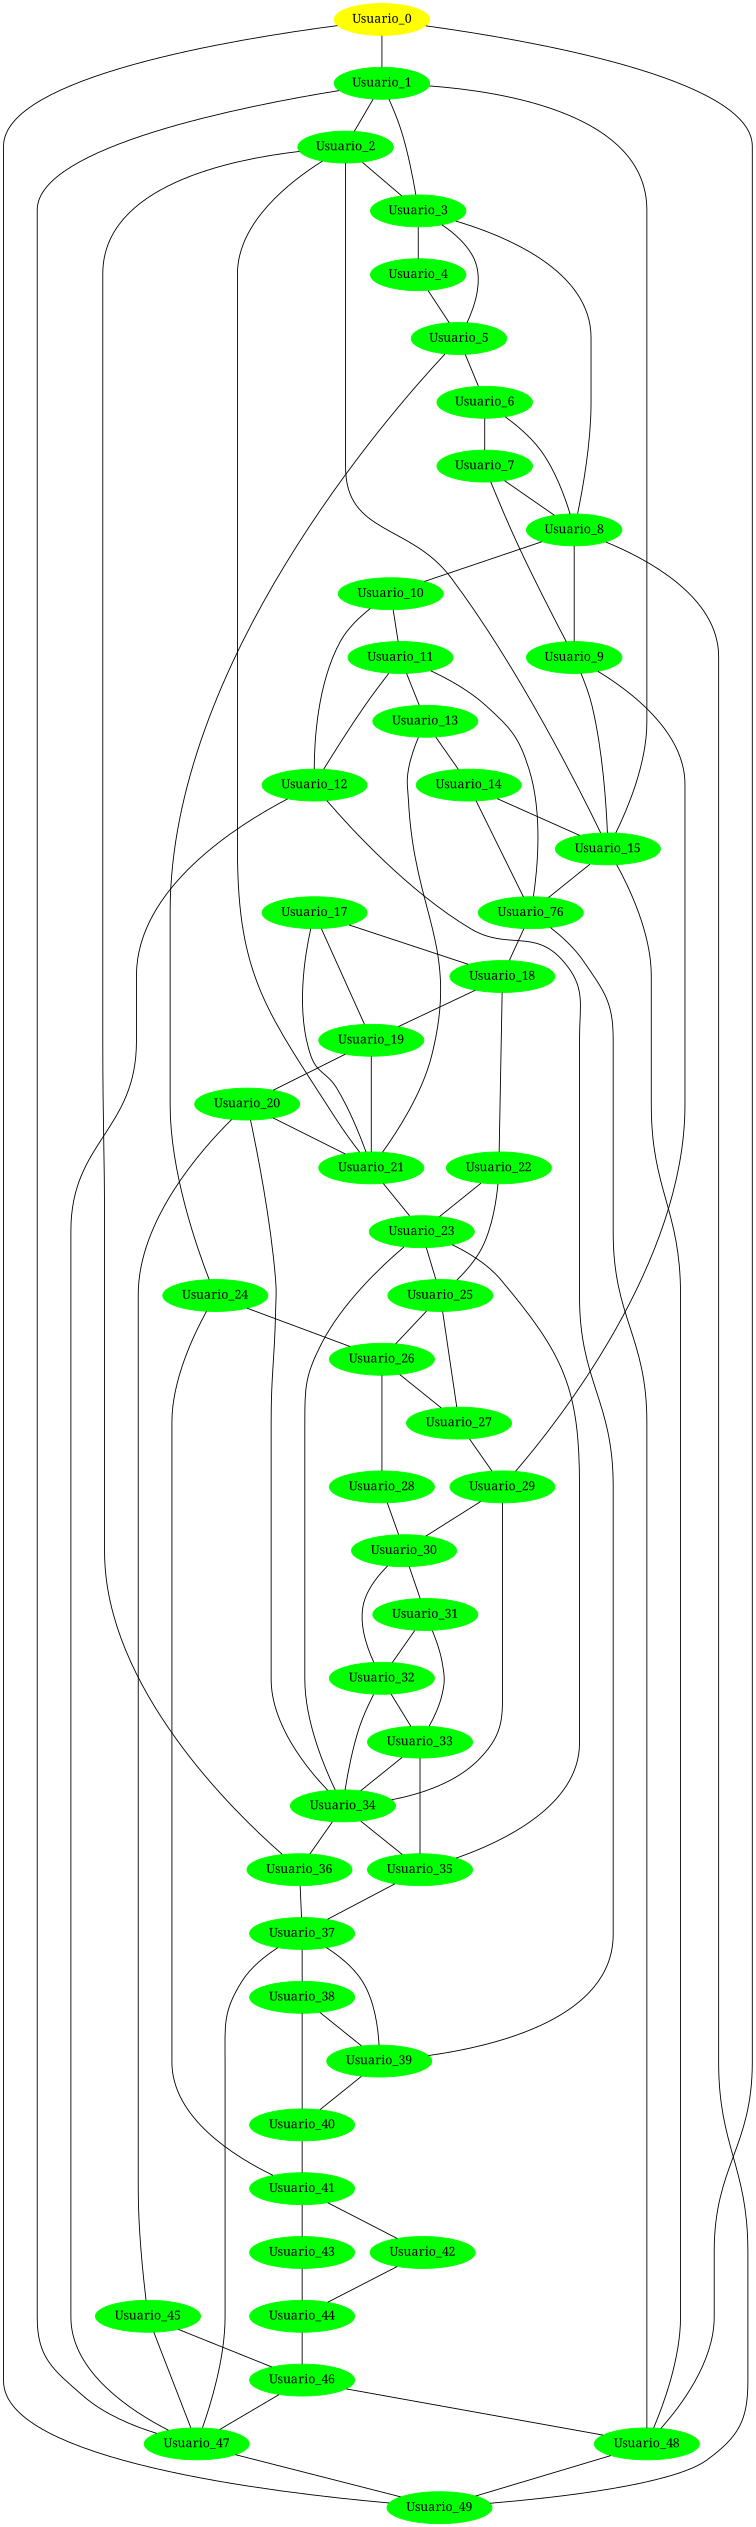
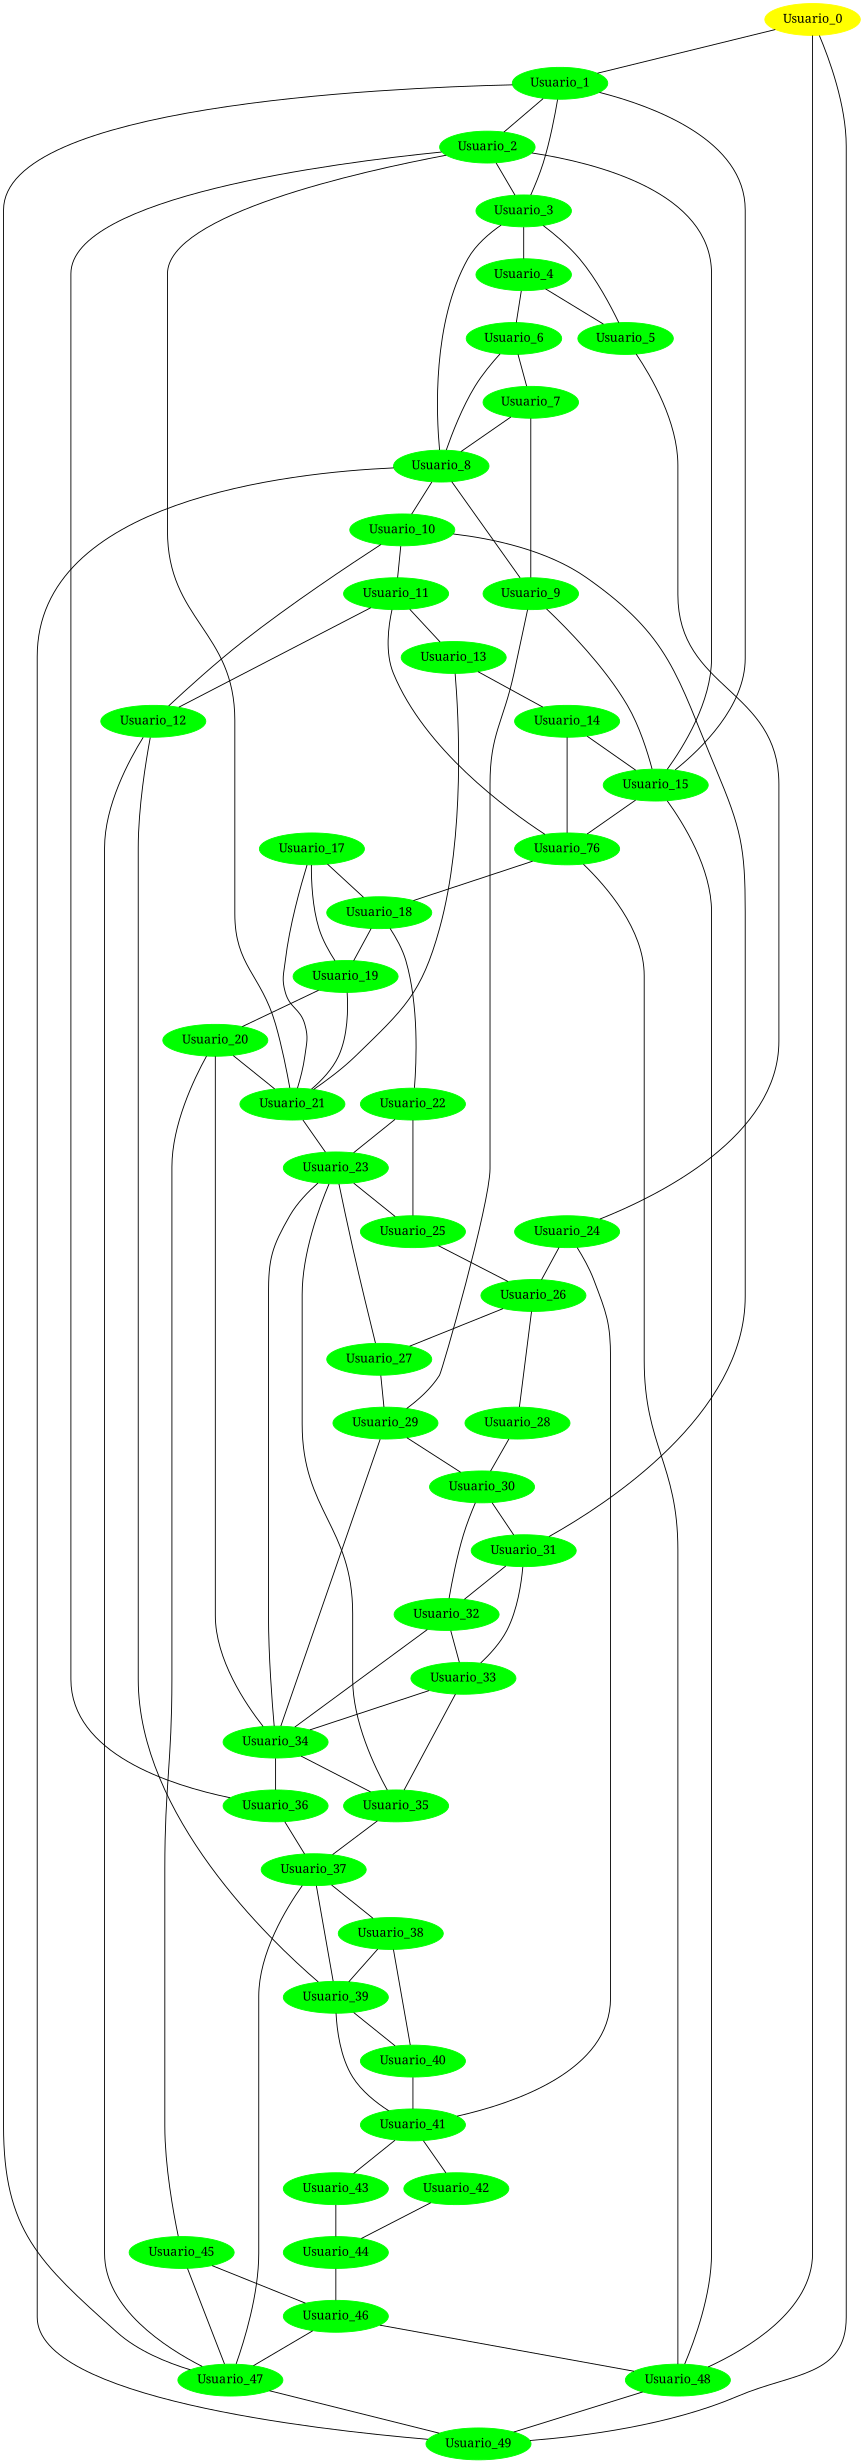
edge "Usuario_5" -- "Usuario_6": now "Usuario_4" -- "Usuario_6"
edge "Usuario_10" -- "Usuario_31": added
edge "Usuario_25" -- "Usuario_27": now "Usuario_23" -- "Usuario_27"
edge "Usuario_39" -- "Usuario_41": added
